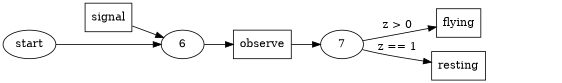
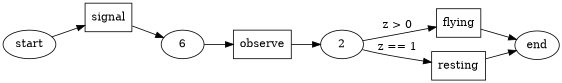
edge "start" -> "6": now "start" -> "signal"
node "7": label "7" -> "2"
node "end": added
